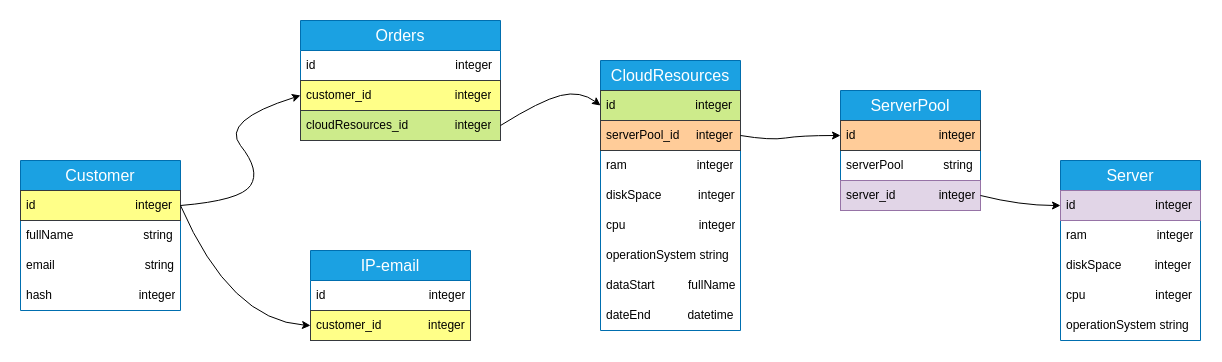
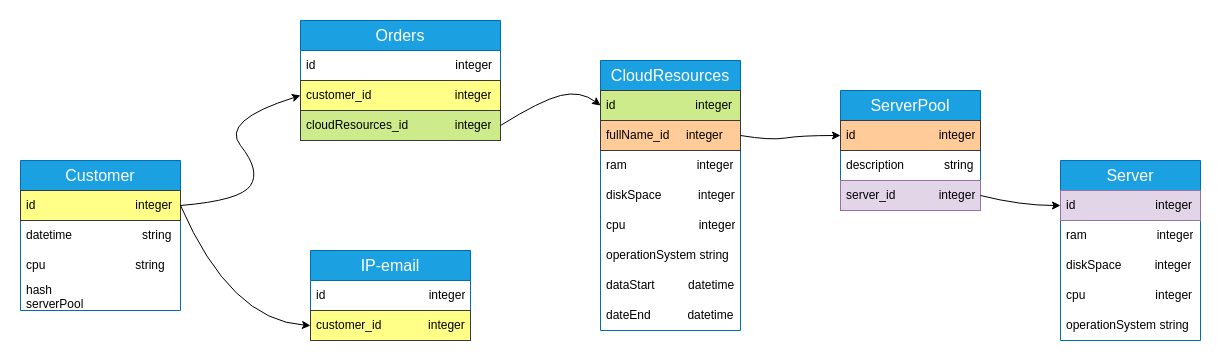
node "serverPool_id integer": label "serverPool_id integer" -> "fullName_id integer"
node "serverPool string": label "serverPool string" -> "description string"
node "fullName string": label "fullName string" -> "datetime string"
node "email string": label "email string" -> "cpu string"
node "dataStart fullName": label "dataStart fullName" -> "dataStart datetime"
node "hash integer": label "hash integer" -> "hash serverPool"
